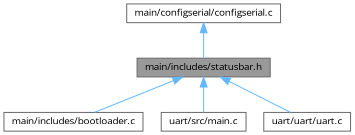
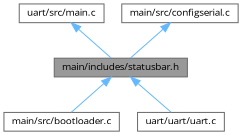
node "main/configserial/configserial.c": label "main/configserial/configserial.c" -> "main/src/configserial.c"
edge "uart/src/main.c" -> "main/includes/statusbar.h": reversed
node "main/includes/bootloader.c": label "main/includes/bootloader.c" -> "main/src/bootloader.c"
